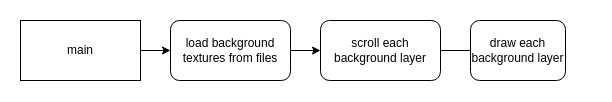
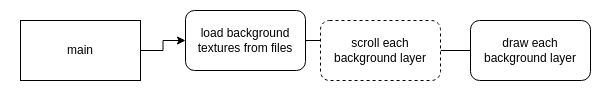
node "load background textures from files": moved (231, 51) -> (246, 41)
node "scroll each background layer": style solid -> dashed
node "draw each background layer": size 95x60 -> 120x60
